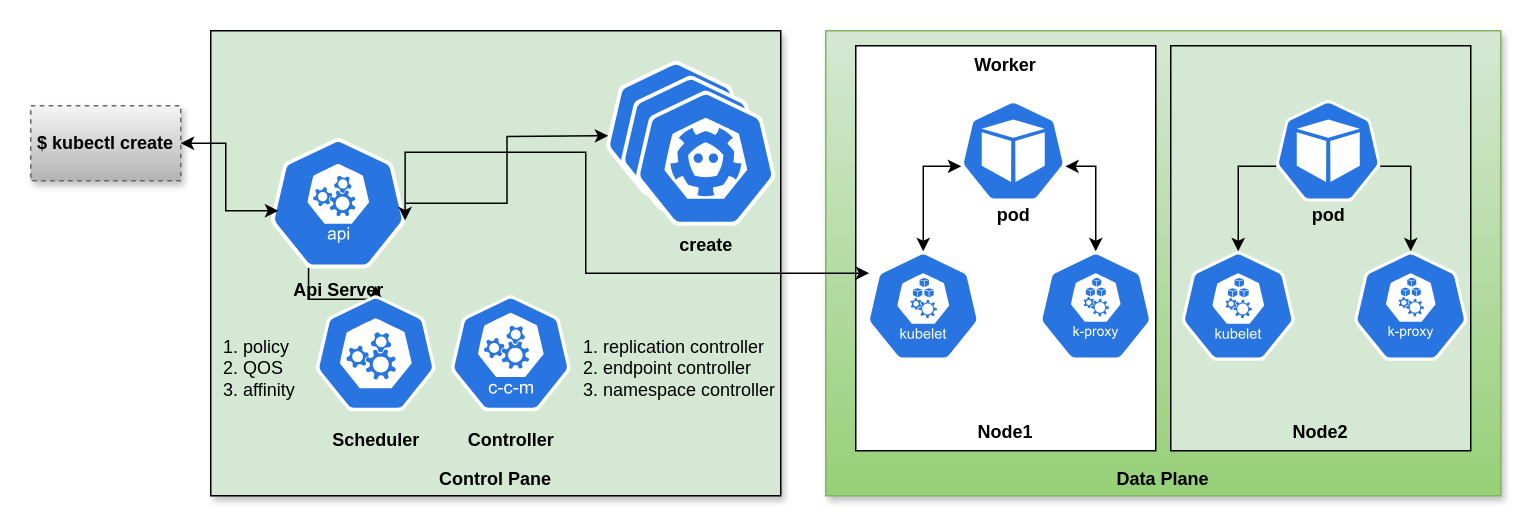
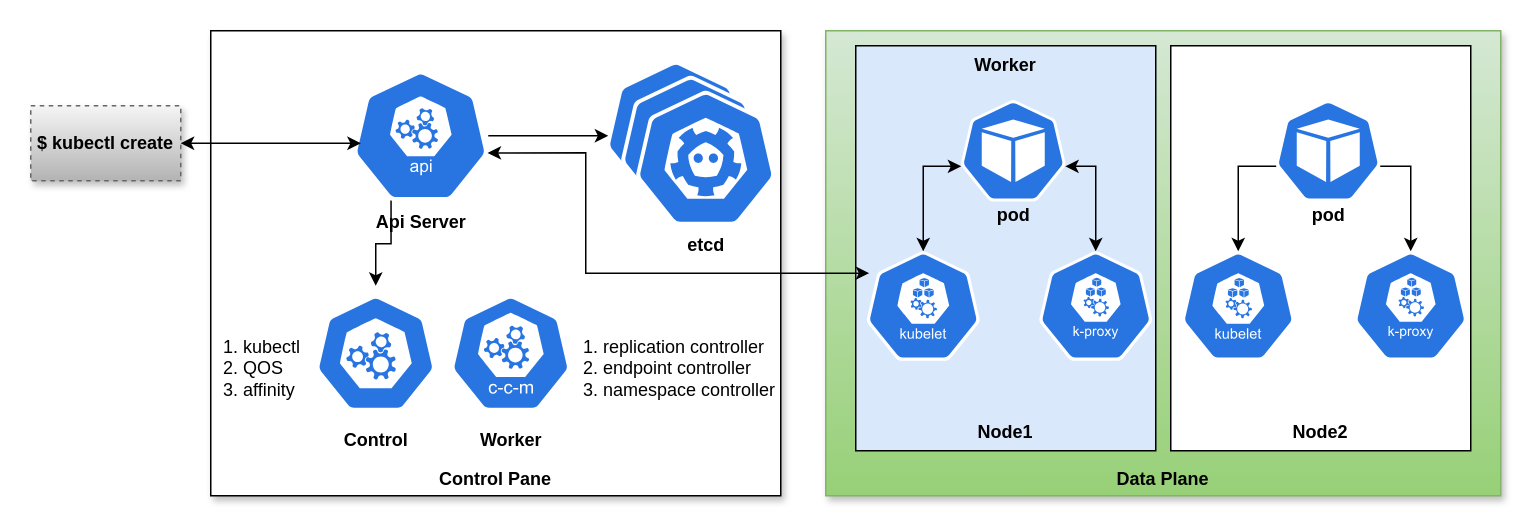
node "create": label "create" -> "etcd"
node "Api Server": moved (338, 203) -> (421, 136)
node "Worker Node1": fillcolor #ffffff -> #dae8fc
node "Node2": fillcolor #d5e8d4 -> #ffffff
node "Control Pane": fillcolor #d5e8d4 -> #ffffff
node "Scheduler": label "Scheduler" -> "Control"
node "Controller": label "Controller" -> "Worker"
node "policy QOS affinity": label "policy QOS affinity" -> "kubectl QOS affinity"
